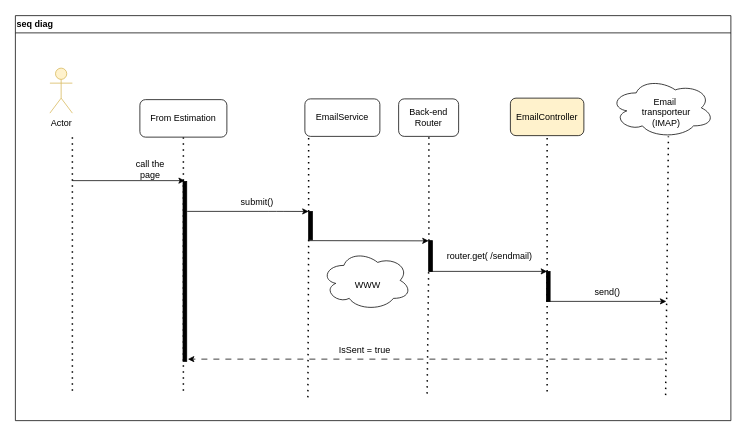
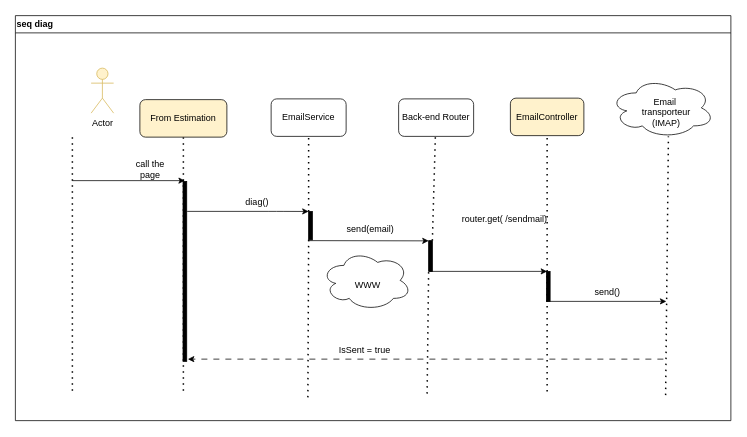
node "Actor": moved (61, 90) -> (102, 90)
node "EmailService": moved (342, 117) -> (309, 117)
node "Back-end Router": size 60x38 -> 75x38
node "From Estimation": fillcolor #ffffff -> #fff2cc
node "submit()": label "submit()" -> "diag()"
node "send(email)": added
node "router.get( /sendmail)": moved (490, 256) -> (505, 219)
